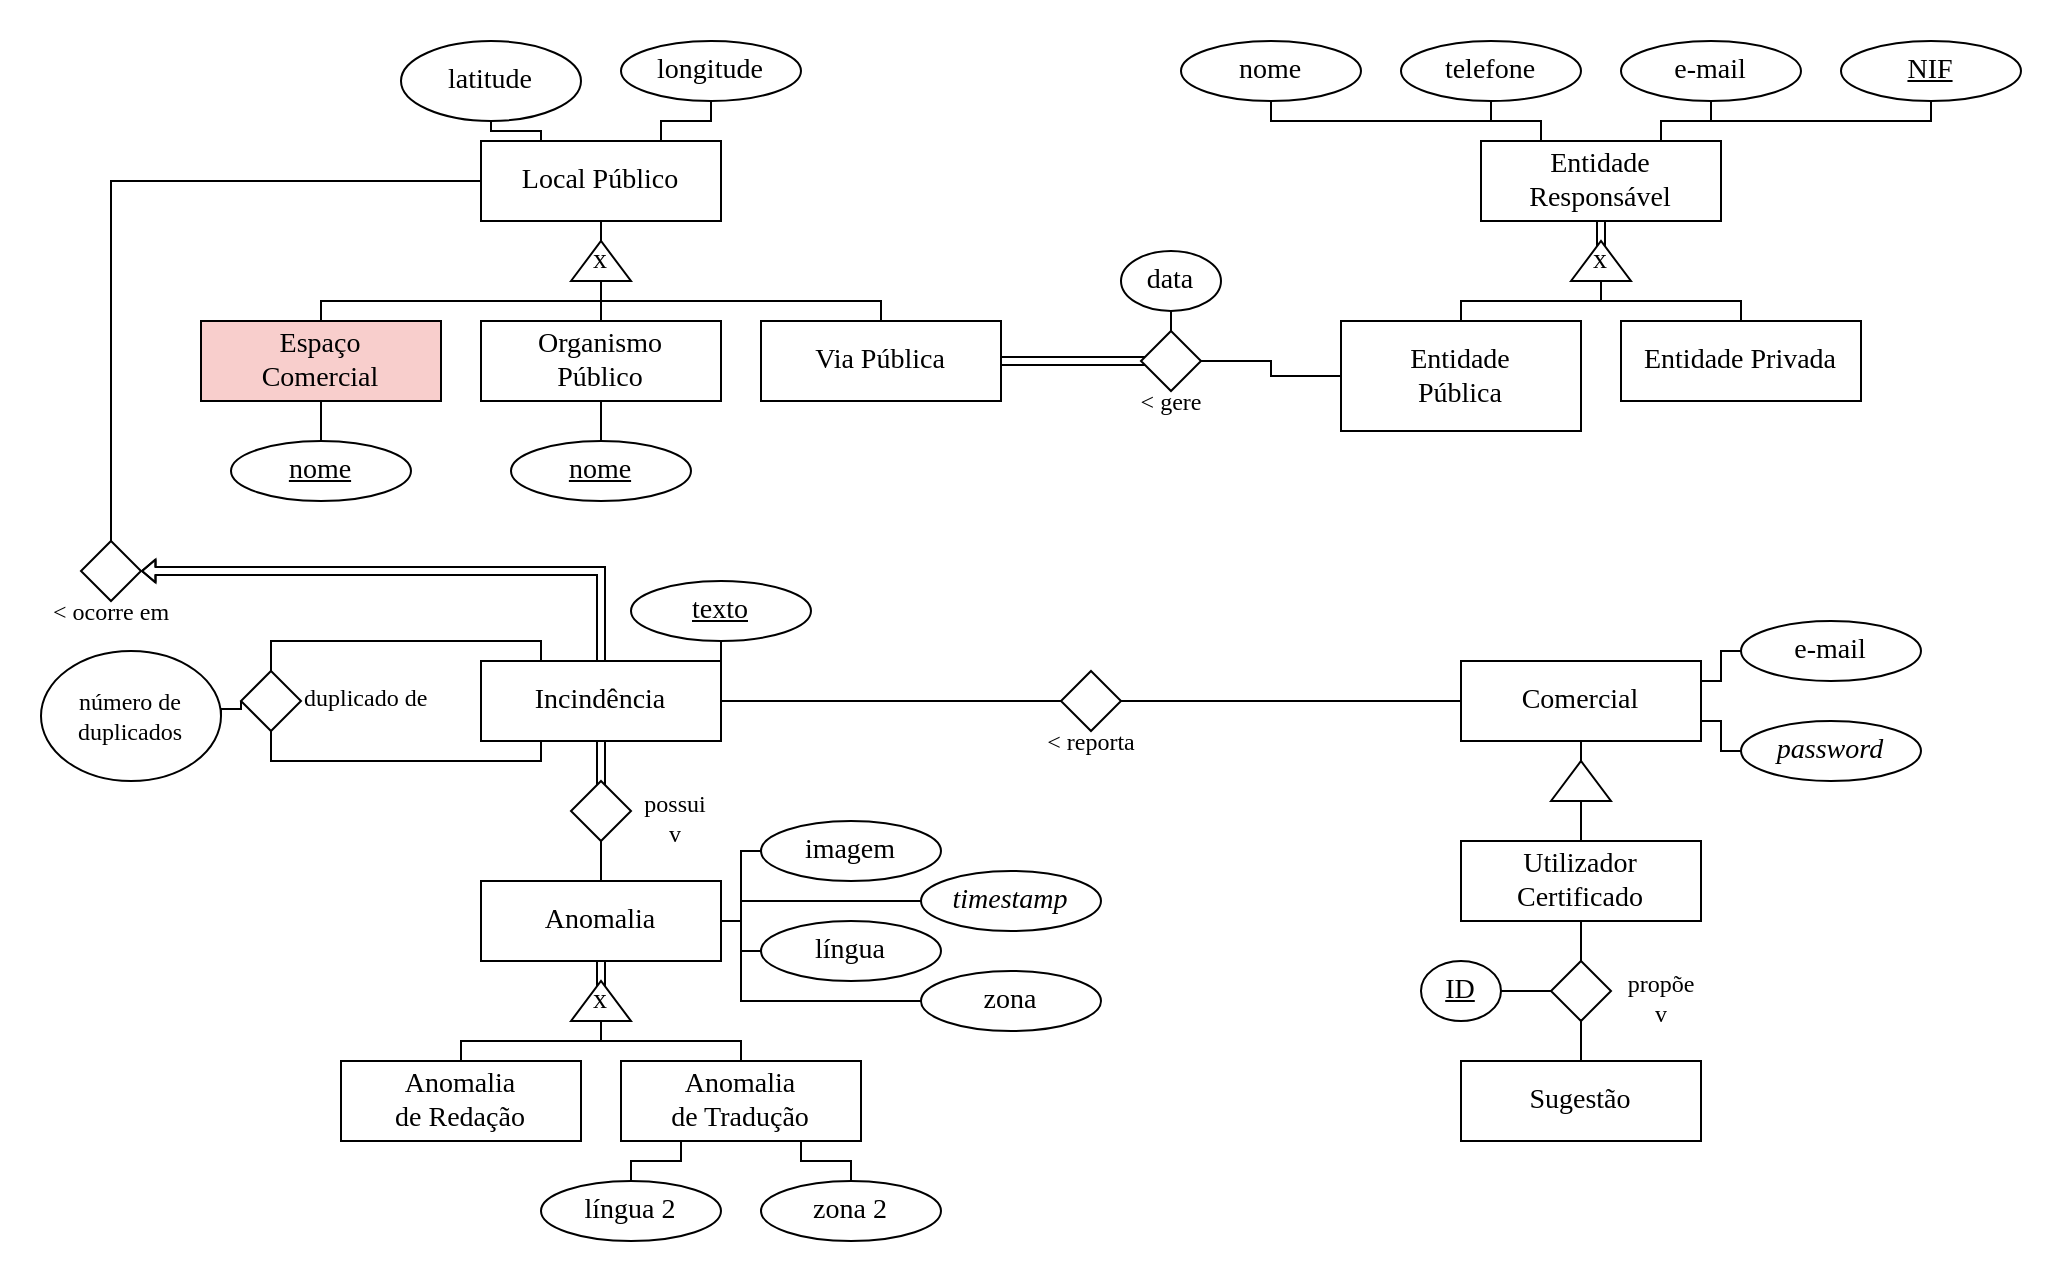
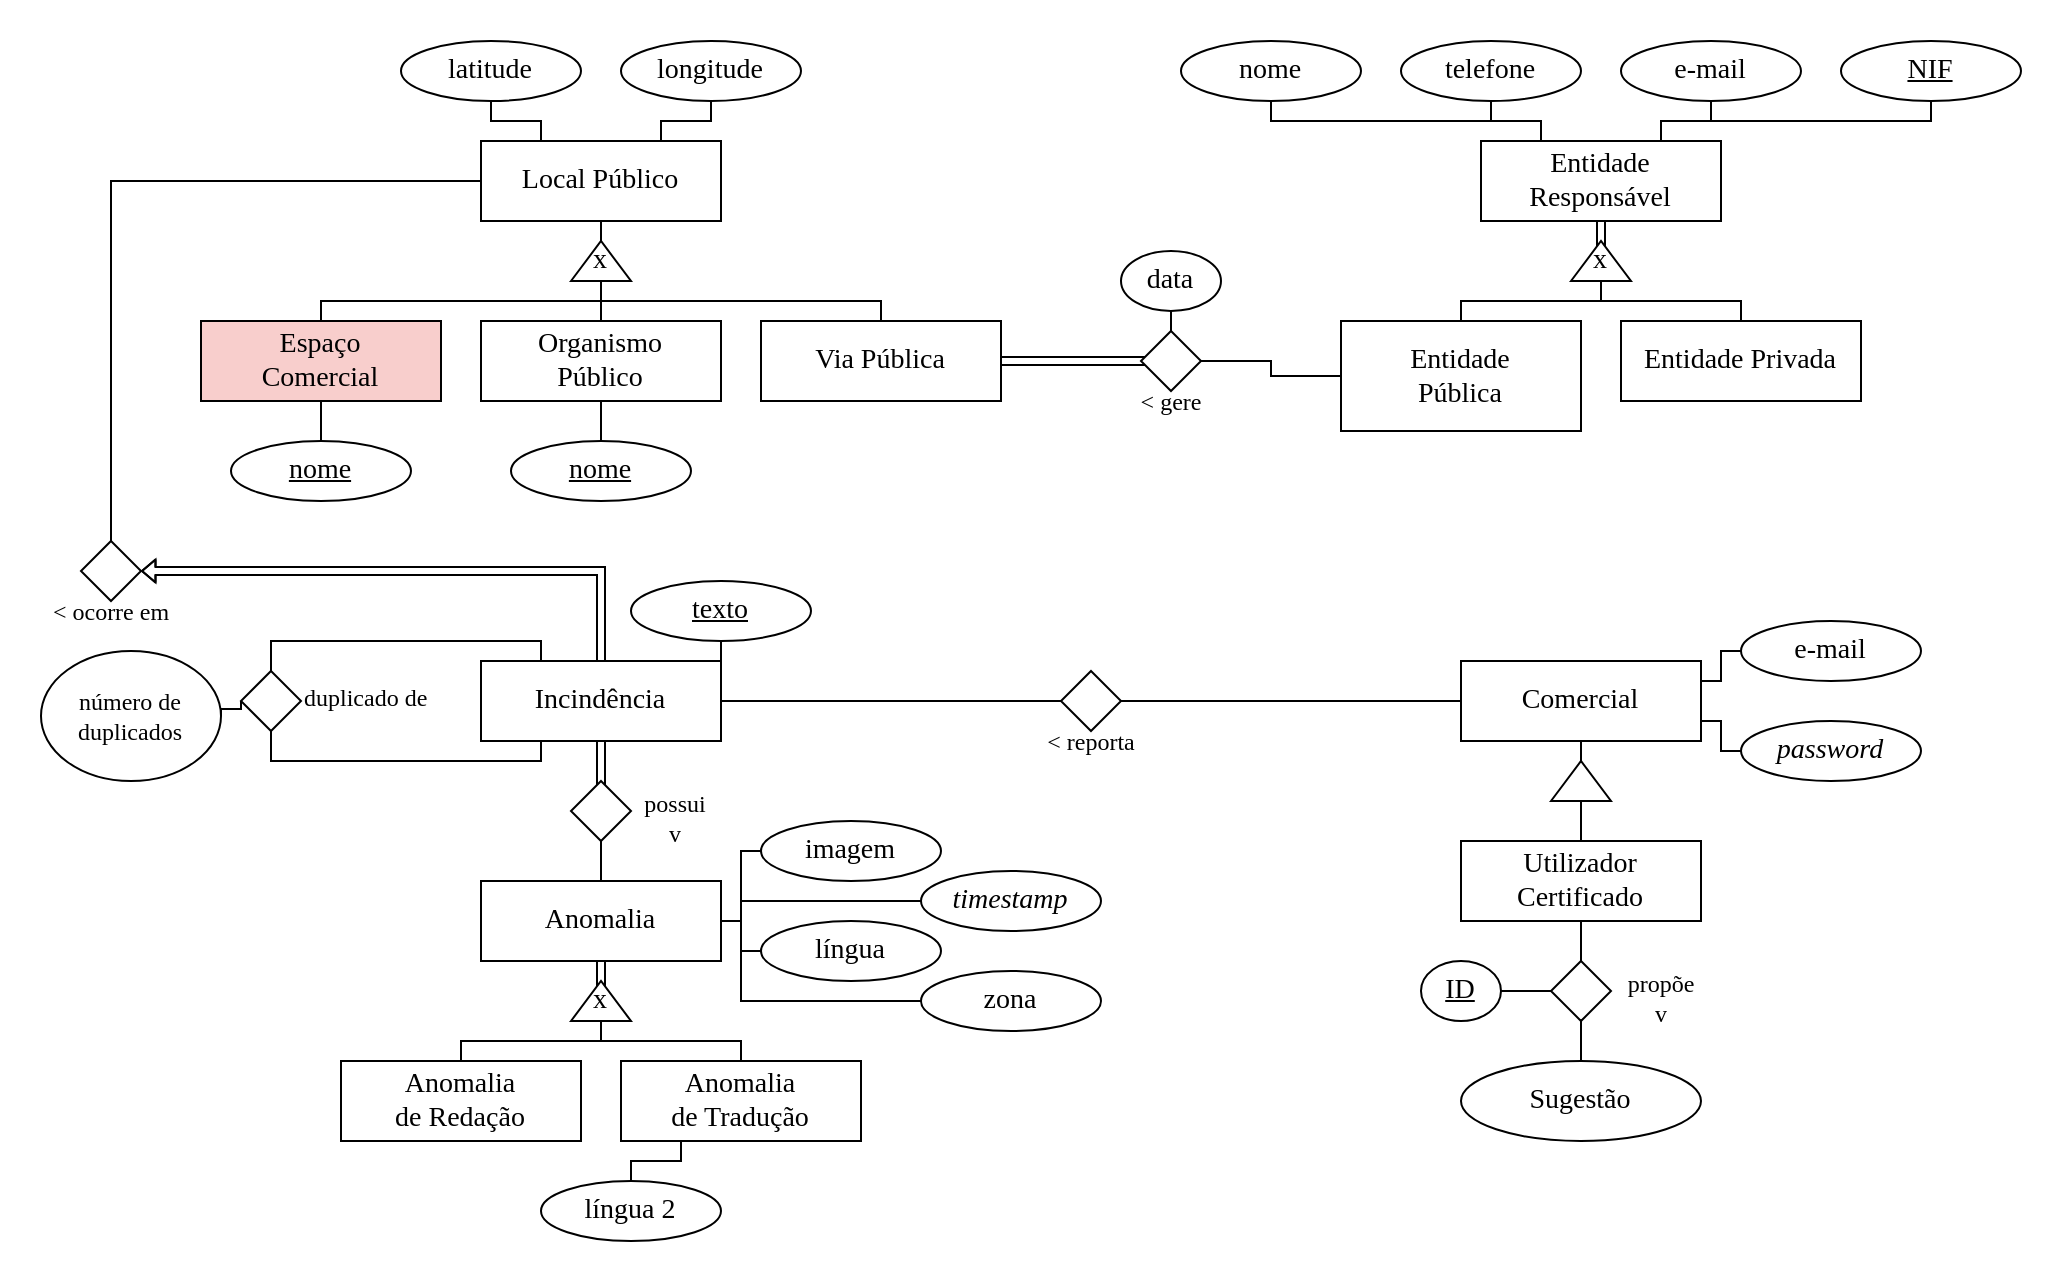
node "latitude": size 180x80 -> 180x60
node "Sugestão": shape rectangle -> ellipse
edge "Anomalia de Tradução" -- "zona 2": removed
node "zona 2": removed
